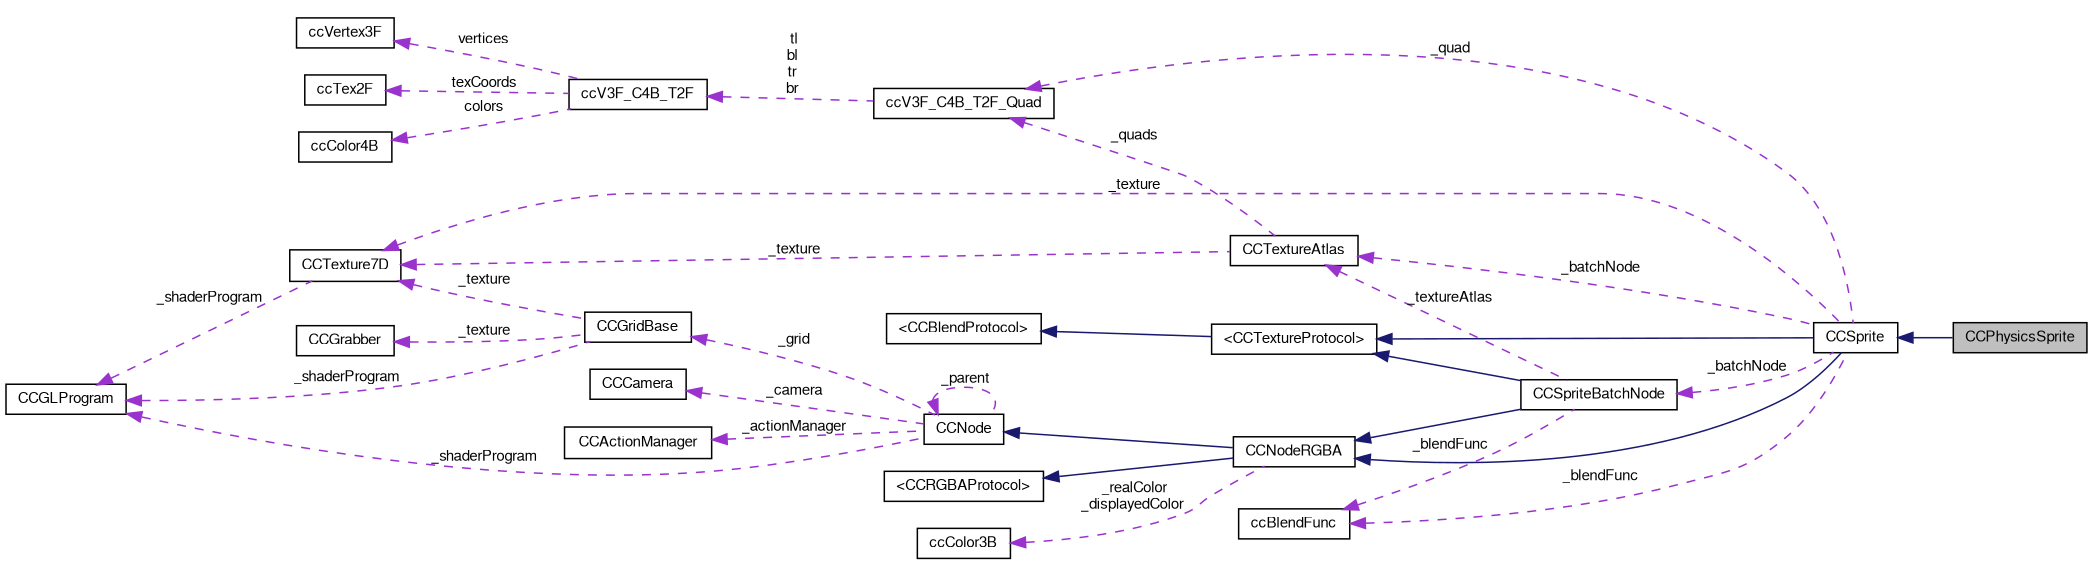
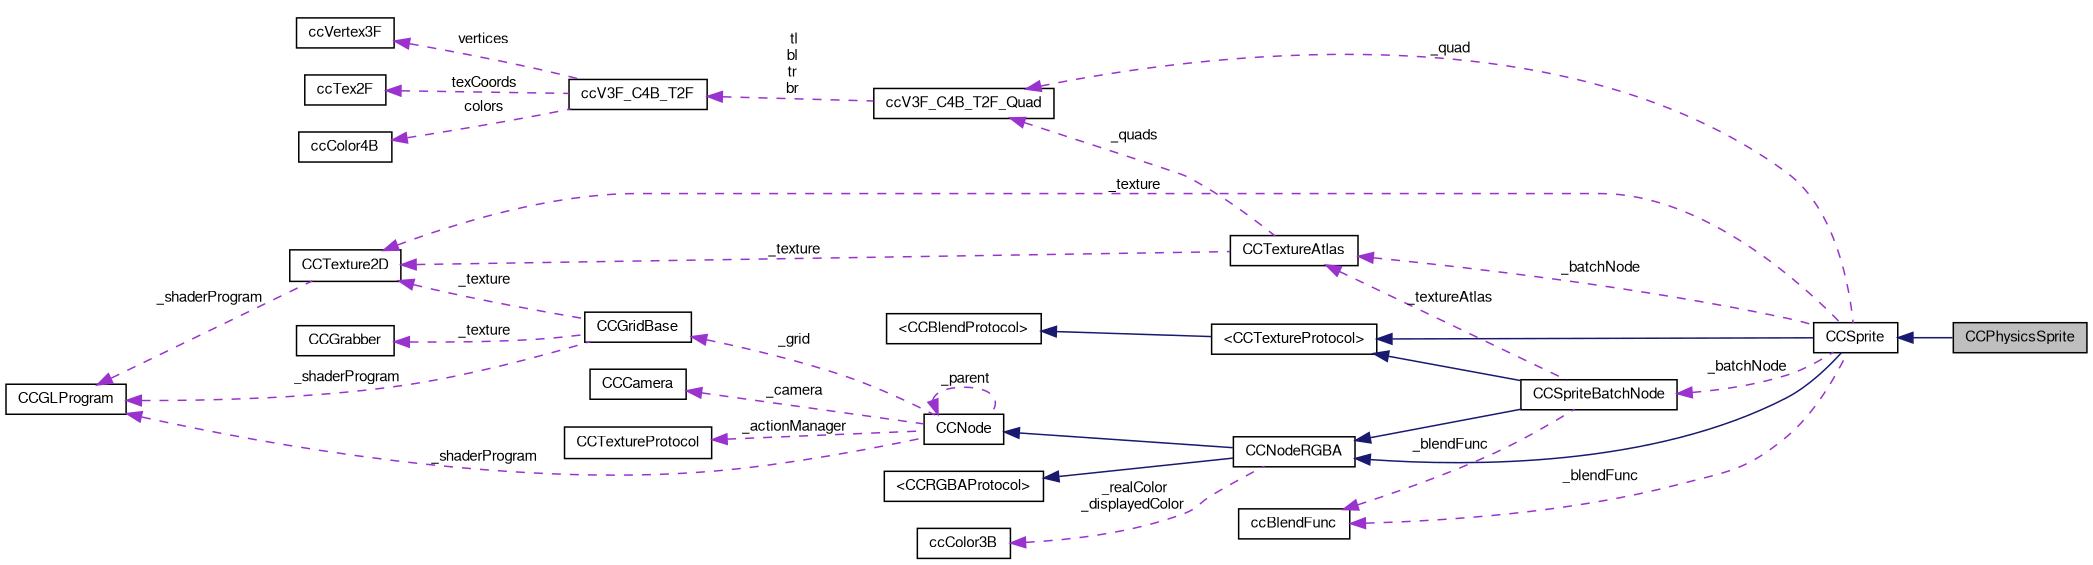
node "CCTexture7D": label "CCTexture7D" -> "CCTexture2D"
node "CCActionManager": label "CCActionManager" -> "CCTextureProtocol"
